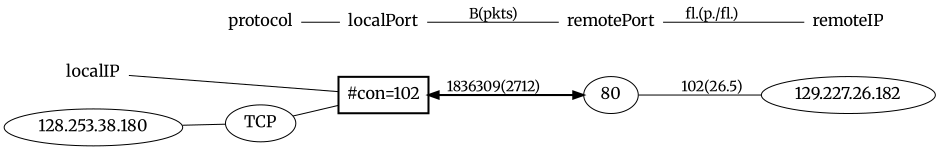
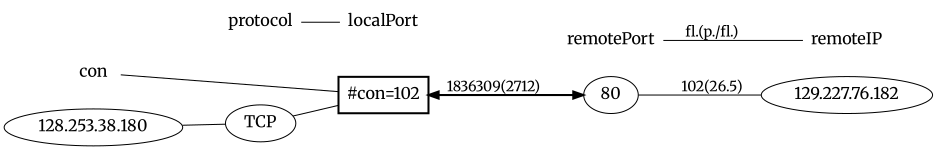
edge "localPort" -- "remotePort": removed, label "B(pkts)"
node "localIP": label "localIP" -> "con"
node "129.227.26.182": label "129.227.26.182" -> "129.227.76.182"
